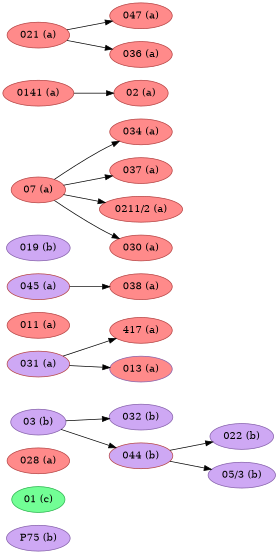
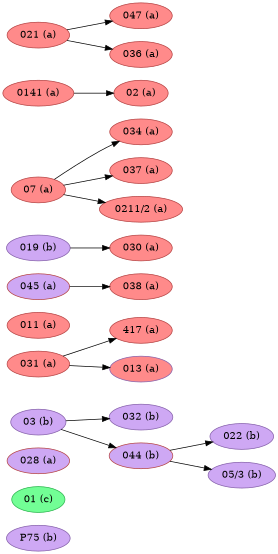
edge "07 (a)" -> "030 (a)": now "019 (b)" -> "030 (a)"
node "031 (a)": fillcolor #cea8f4 -> #ff8a8a
node "028 (a)": fillcolor #ff8a8a -> #cea8f4
